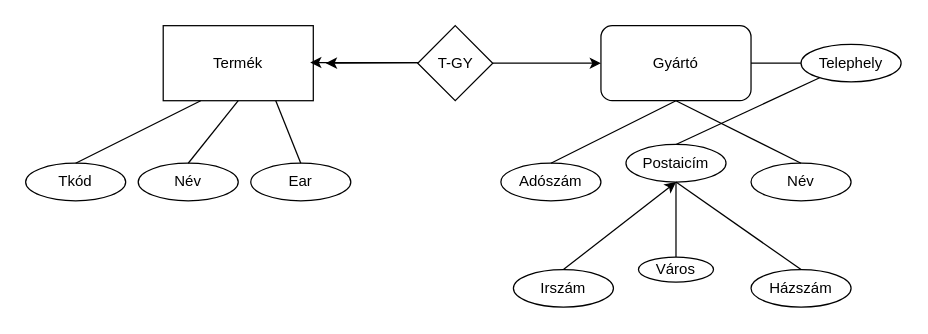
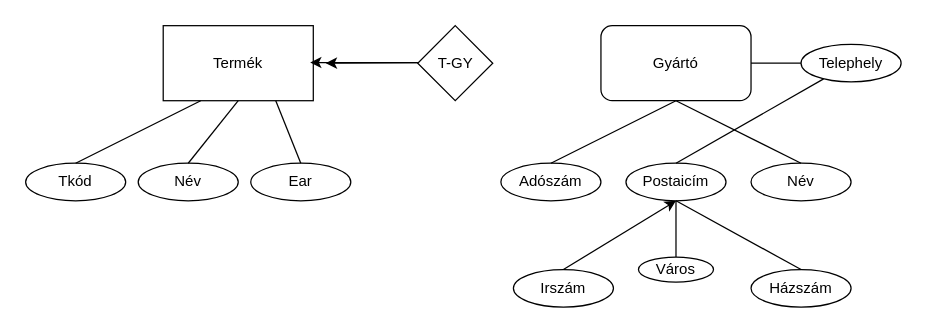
edge "T-GY" -> "Gyártó": removed
node "Postaicím": moved (676, 163) -> (676, 182)
